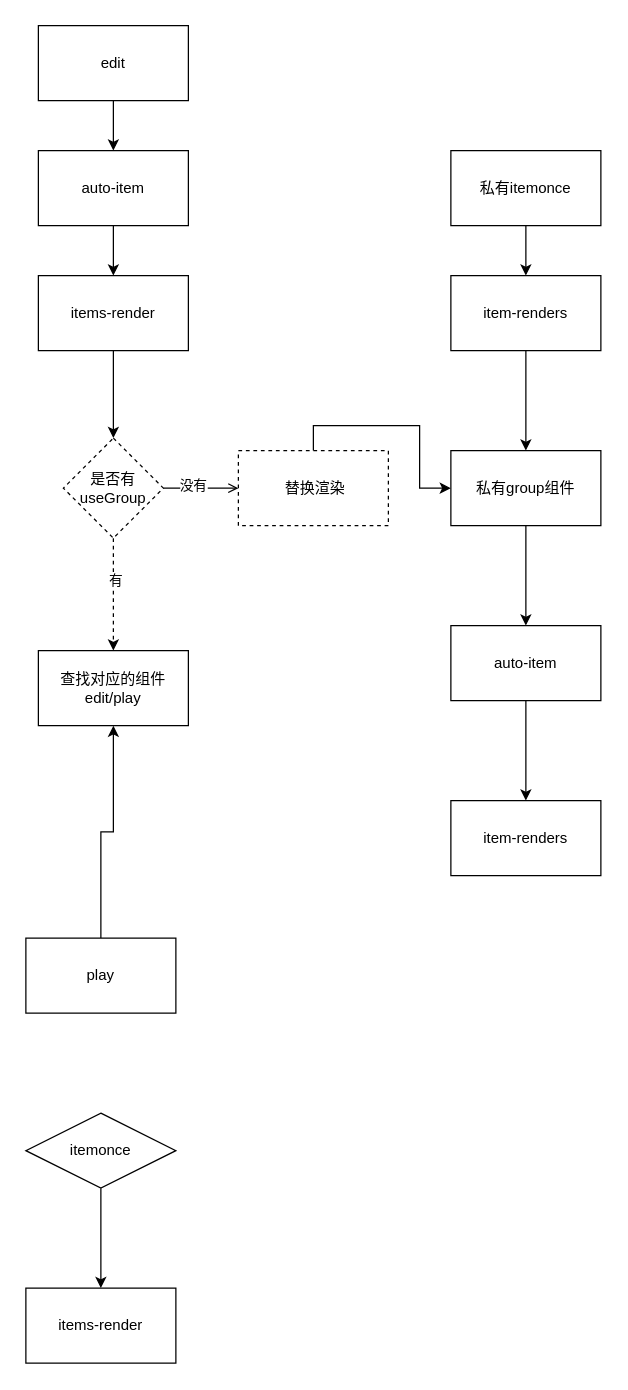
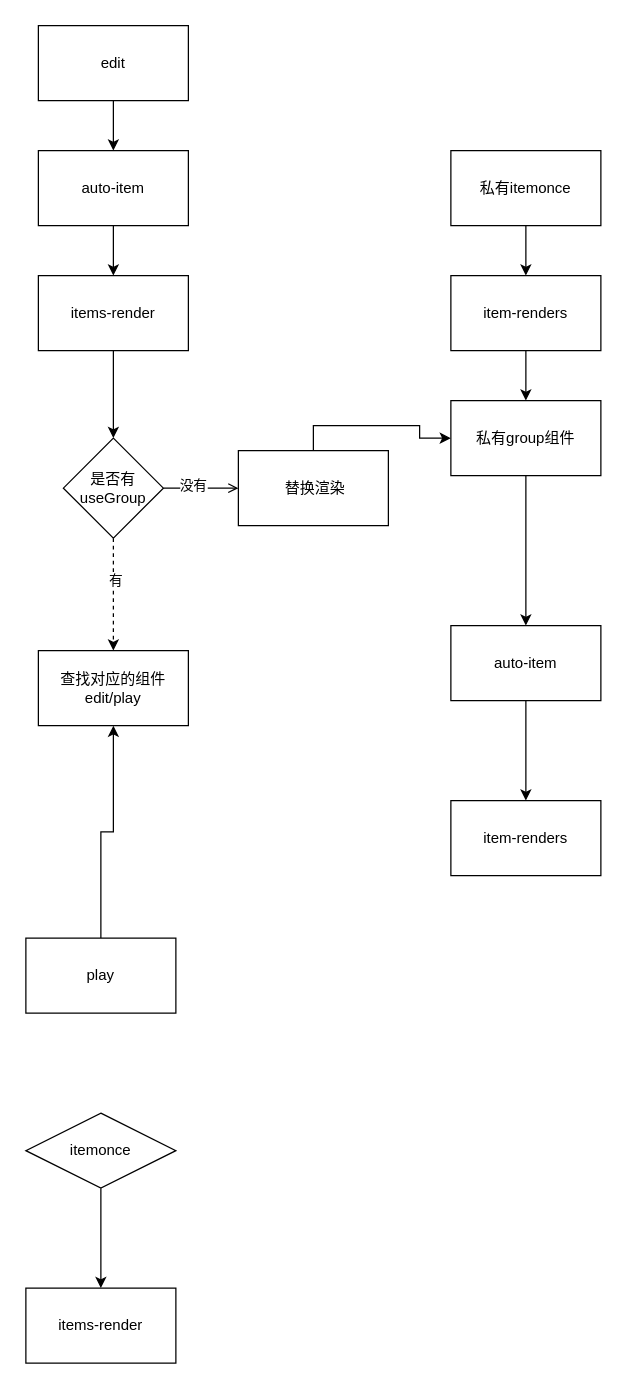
node "是否有useGroup": style dashed -> solid
node "替换渲染": style dashed -> solid
node "私有group组件": moved (526, 488) -> (526, 438)
